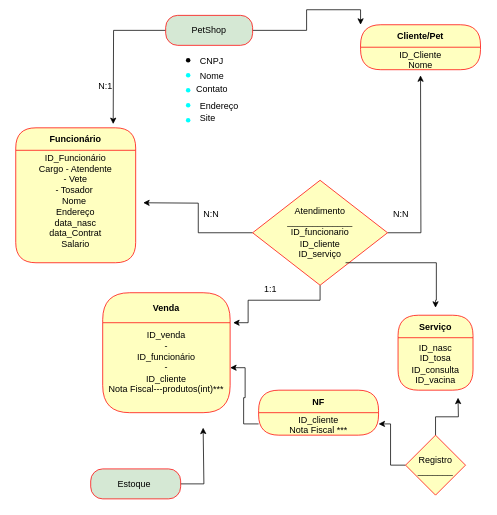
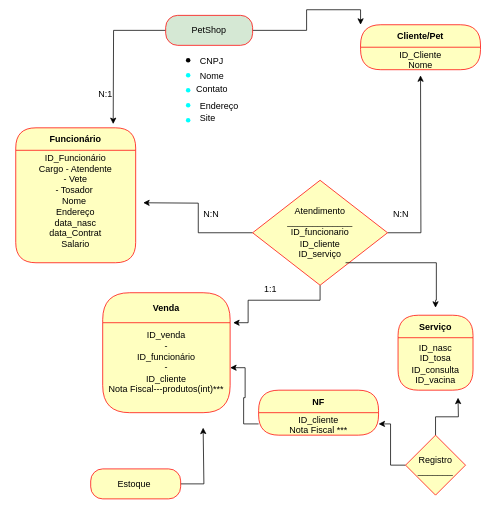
node "N:1": moved (105, 87) -> (105, 94)
node "Estoque": fillcolor #d5e8d4 -> #ffffc0
